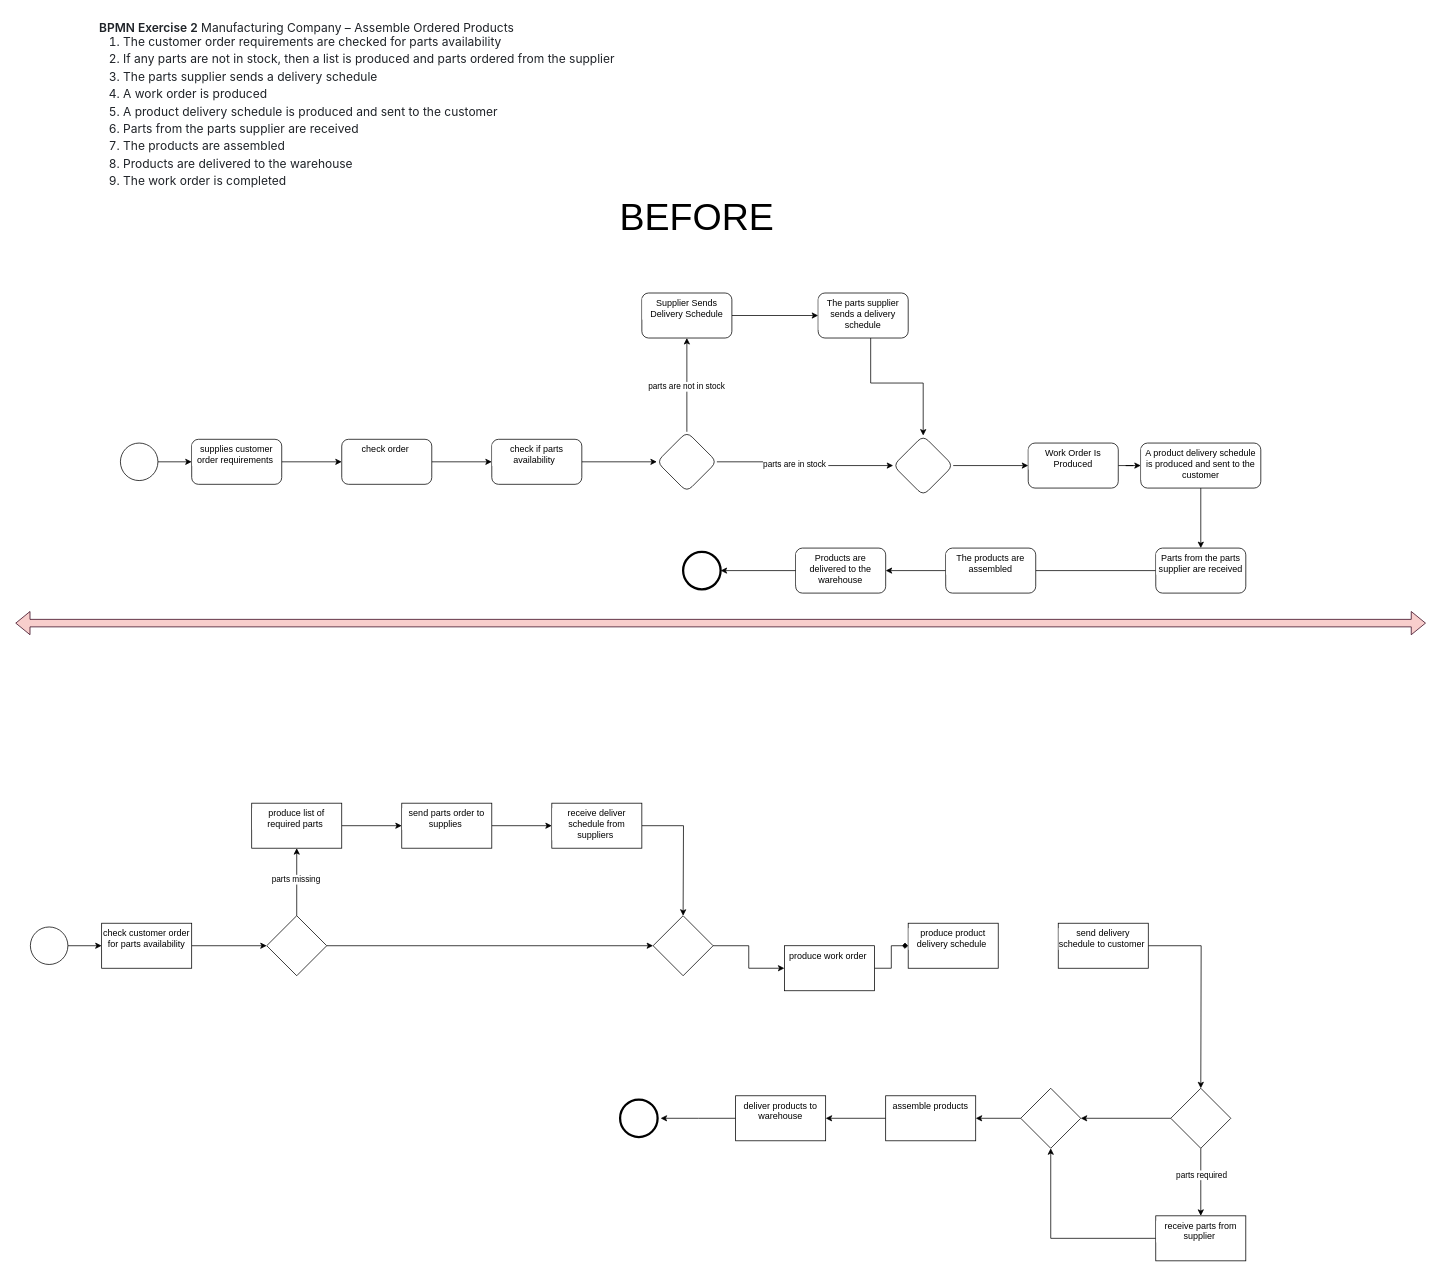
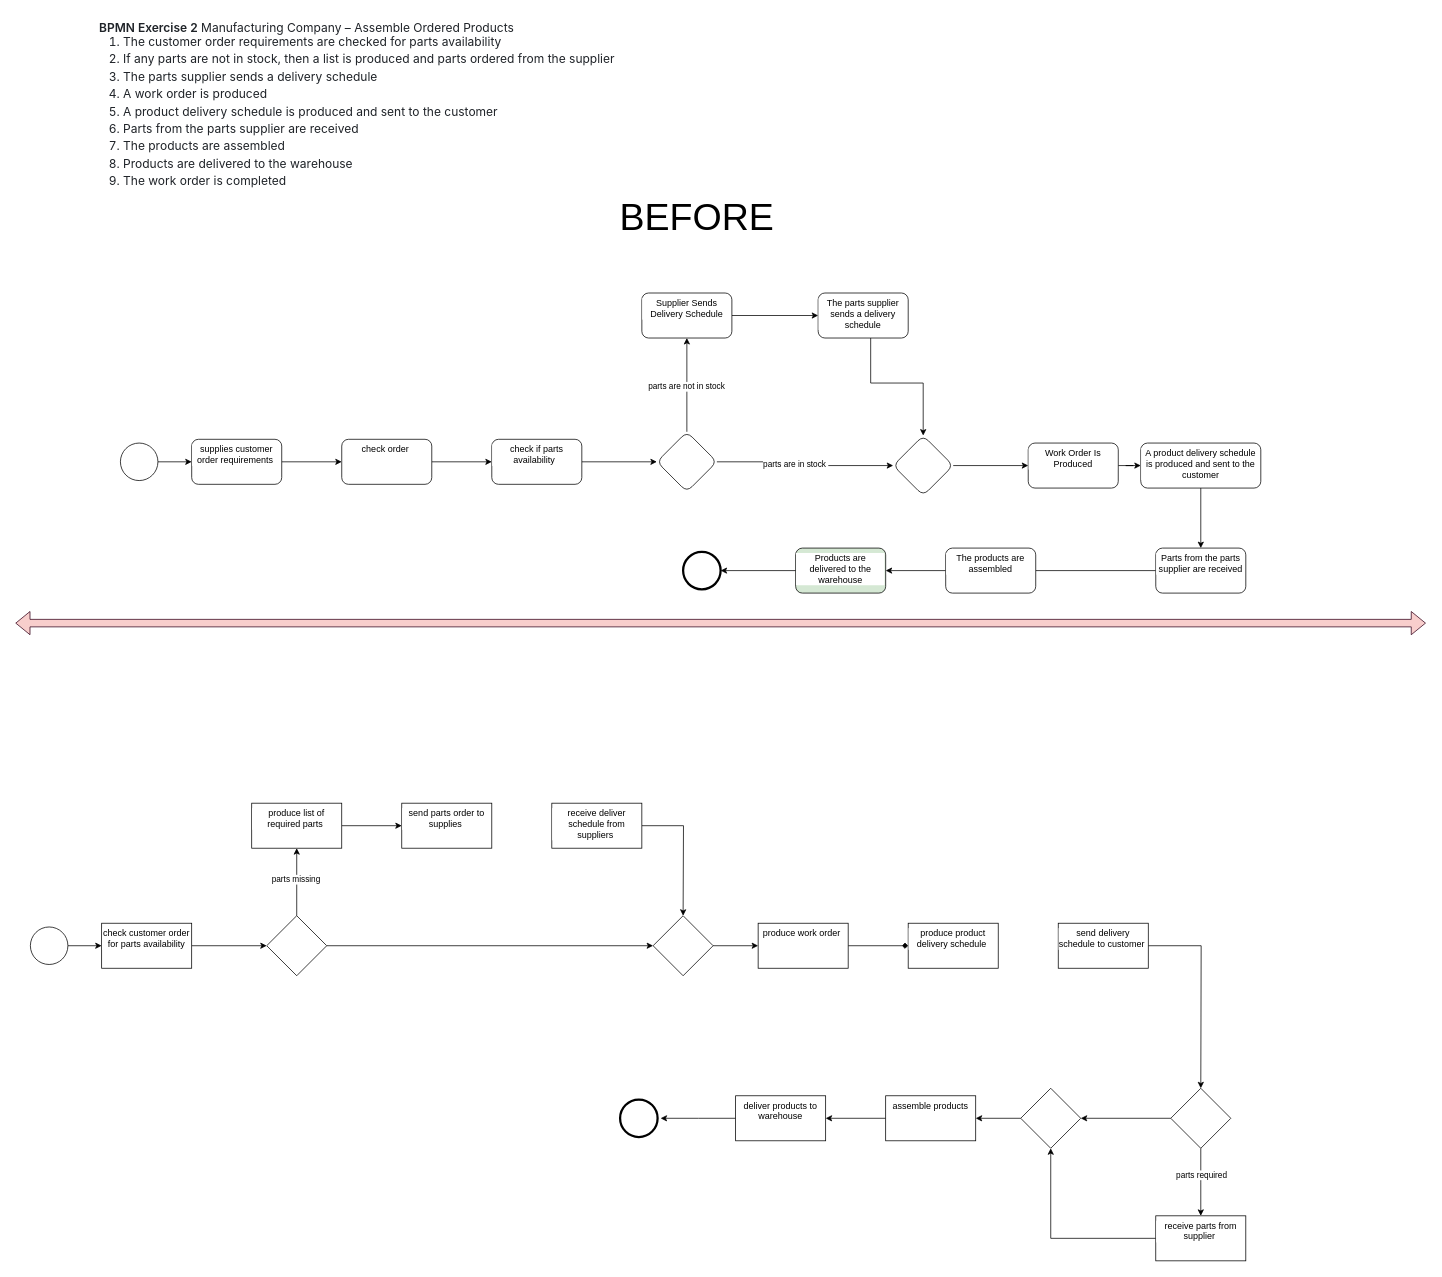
node "Products are delivered to the warehouse": fillcolor #ffffff -> #d5e8d4
edge "send parts order to supplies" -> "receive deliver schedule from suppliers": removed
node "produce work order": moved (829, 968) -> (803, 945)
